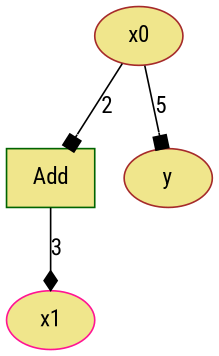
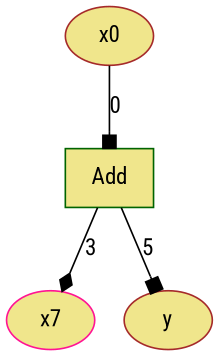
edge "x0" -> "y": now "Add" -> "y"
edge "x0" -> "Add": label "2" -> "0"
node "x1": label "x1" -> "x7"
